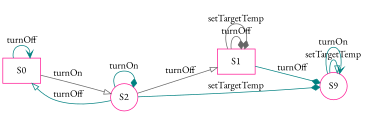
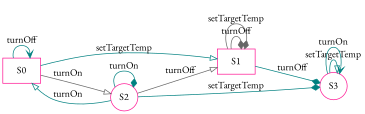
edge "S0" -> "S1": added, label "setTargetTemp"
node "S9": label "S9" -> "S3"
edge "S2" -> "S0": label "turnOff" -> "turnOn"
